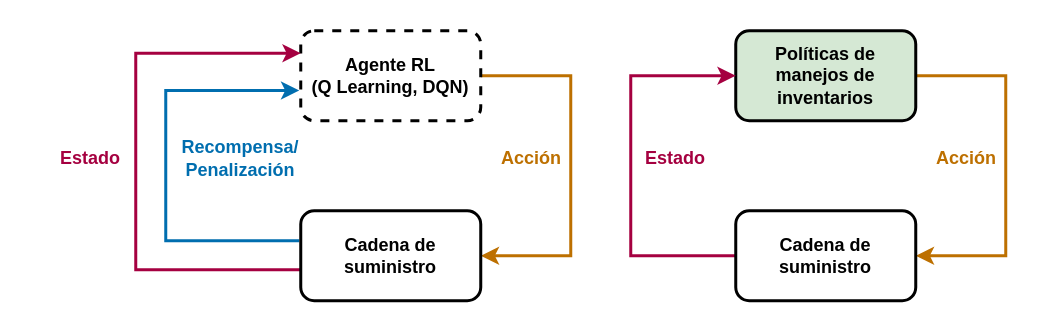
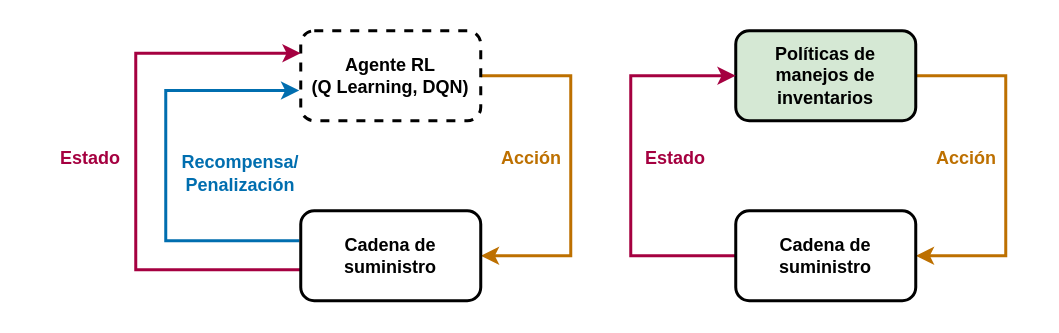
node "Recompensa/ Penalización": moved (241, 158) -> (241, 173)
